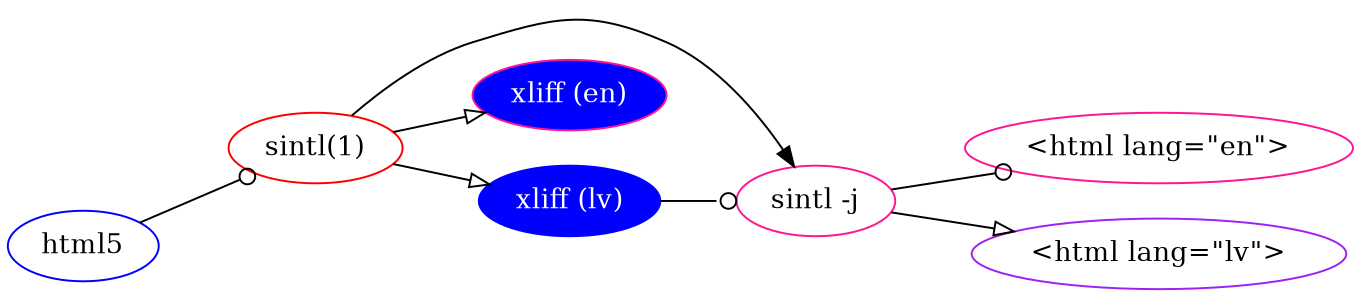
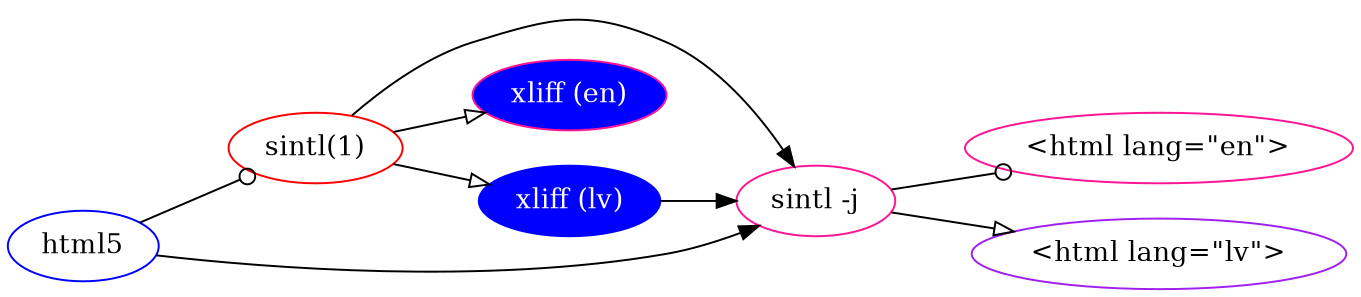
edge "xliff (lv)" -> "sintl -j": arrowhead odot -> normal
edge "html5" -> "sintl -j": added
